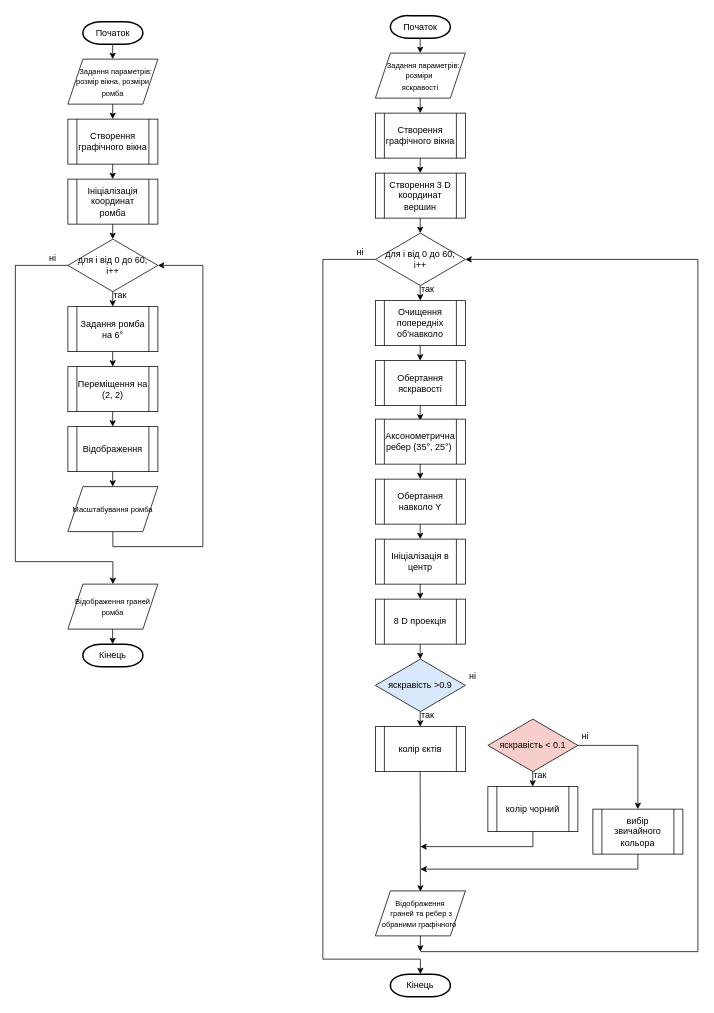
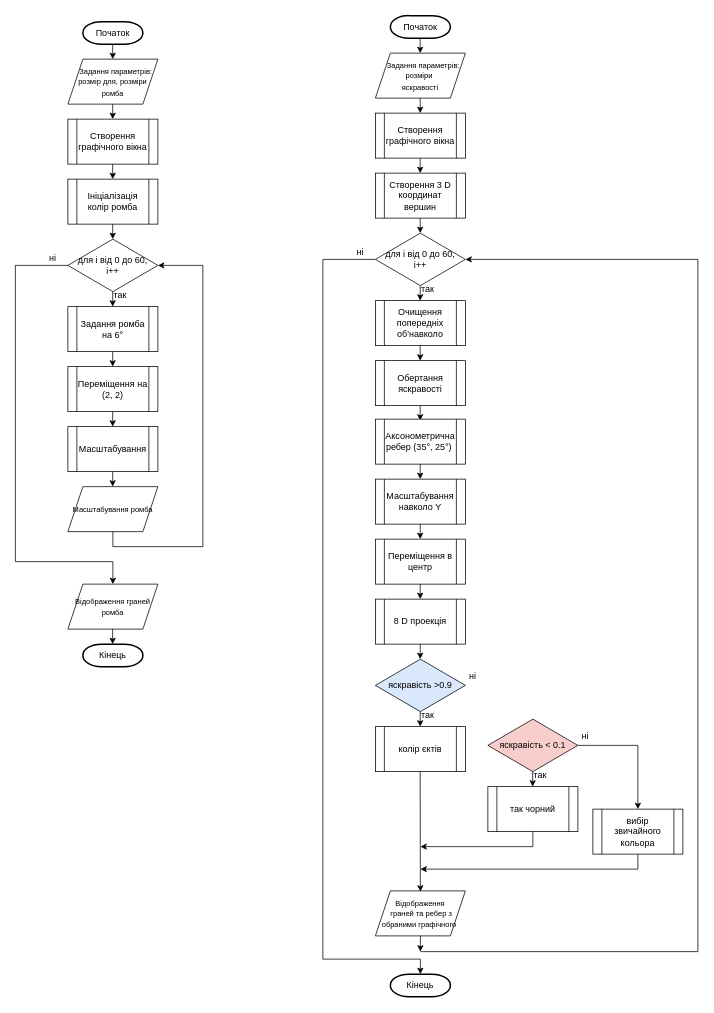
node "Задання параметрів: розмір вікна, розміри ромба": label "Задання параметрів: розмір вікна, розміри ромба" -> "Задання параметрів: розмір для, розміри ромба"
node "Ініціалізація координат ромба": label "Ініціалізація координат ромба" -> "Ініціалізація колір ромба"
node "Відображення": label "Відображення" -> "Масштабування"
node "Обертання навколо Y": label "Обертання навколо Y" -> "Масштабування навколо Y"
node "Ініціалізація в центр": label "Ініціалізація в центр" -> "Переміщення в центр"
node "колір чорний": label "колір чорний" -> "так чорний"
